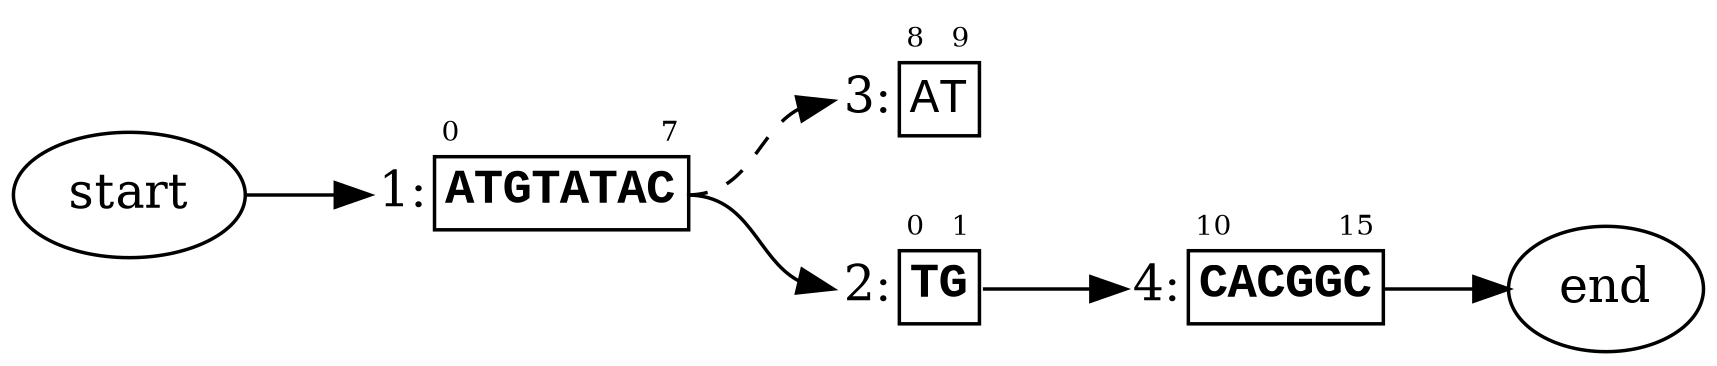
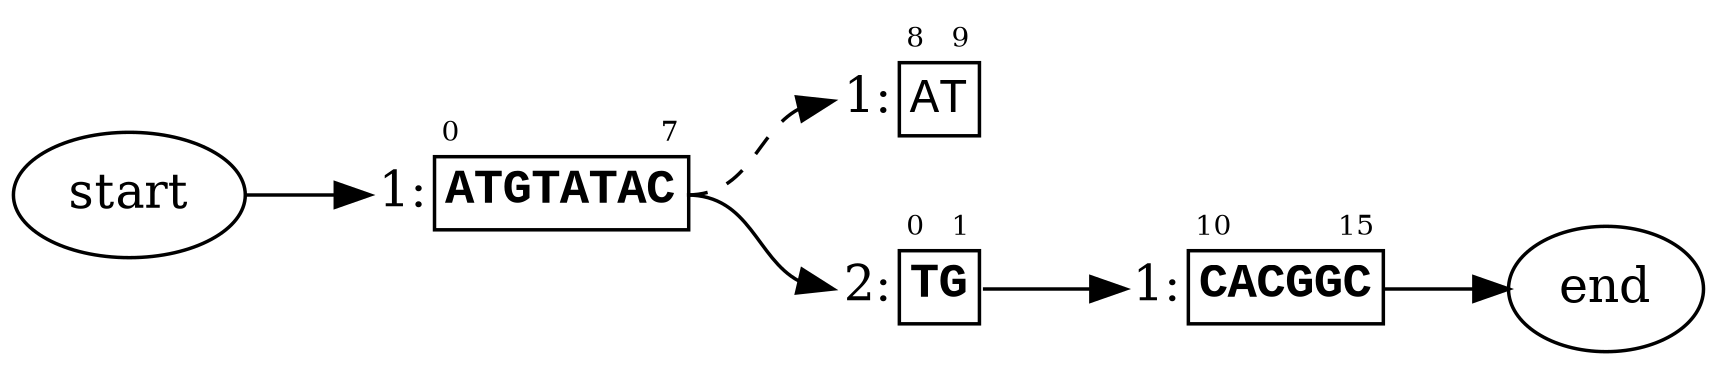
node "8": text "3:" -> "1:"
node "10": text "4:" -> "1:"
